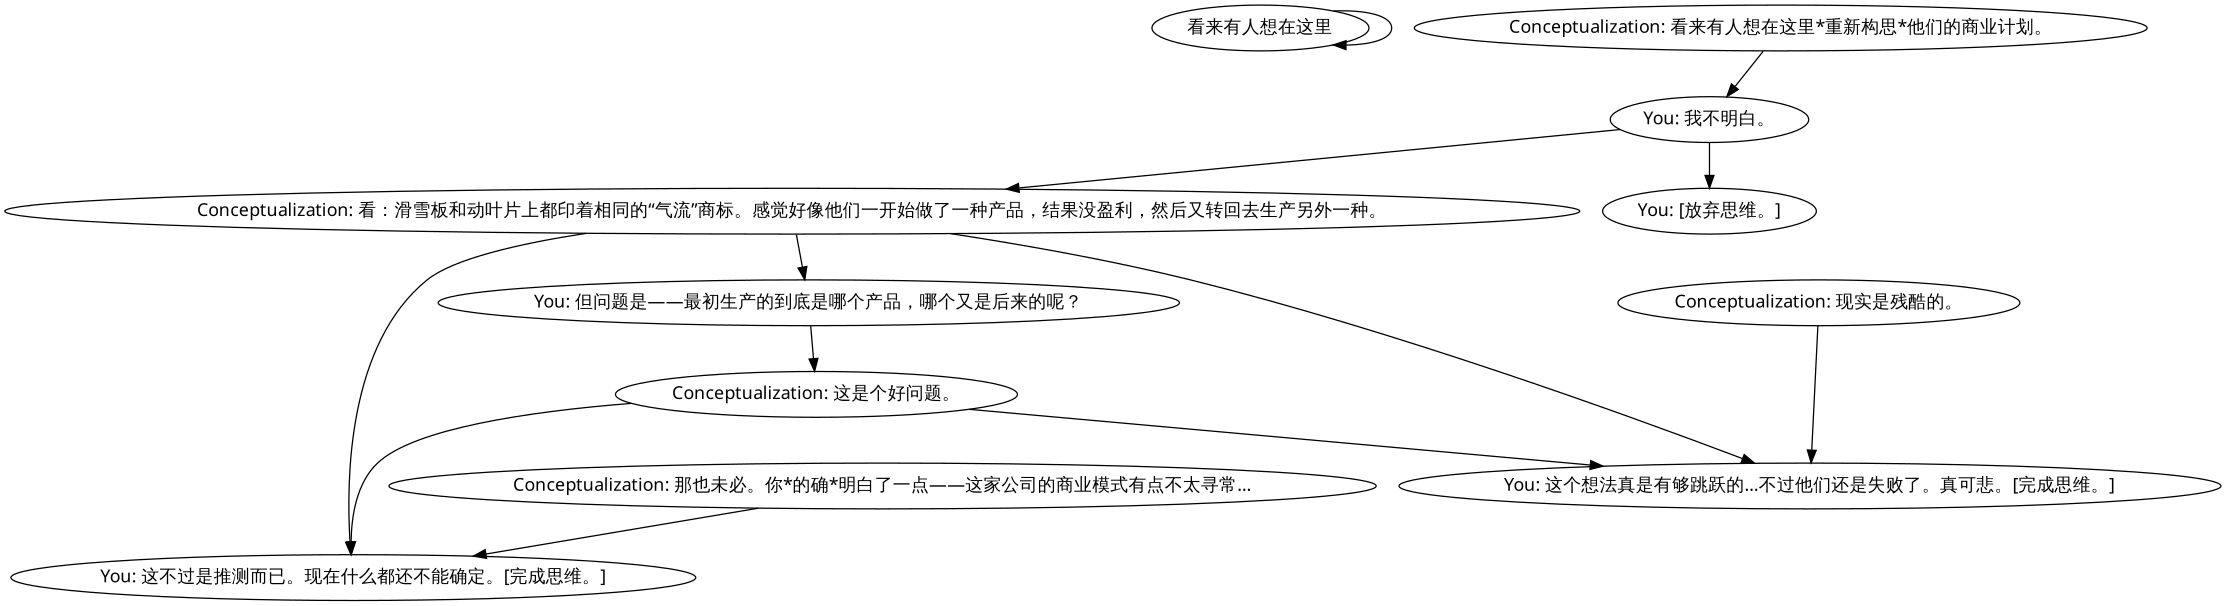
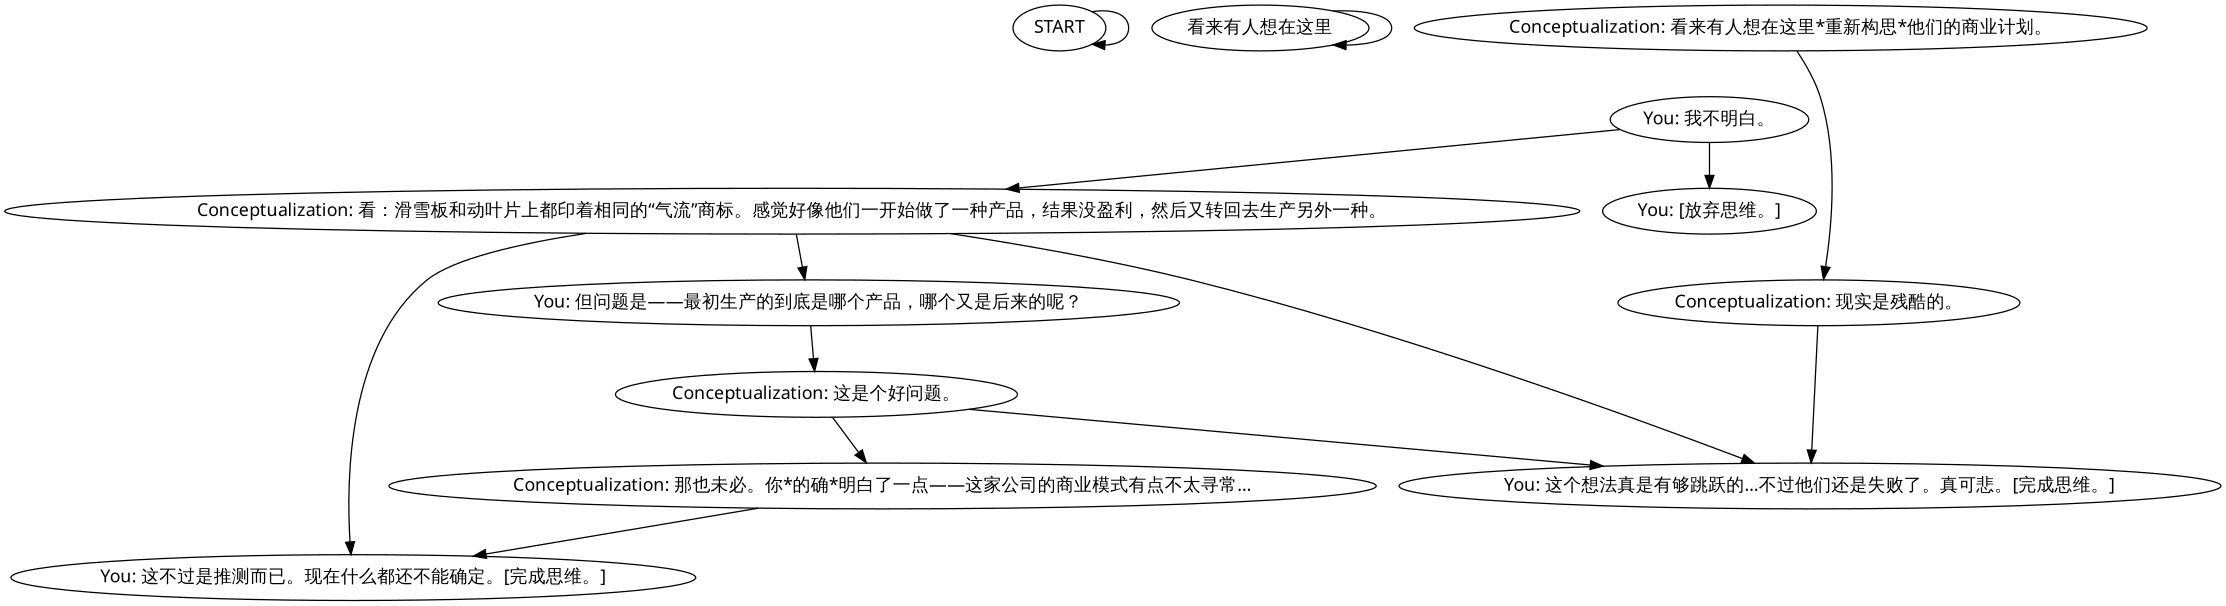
node "START": added
edge "Conceptualization: 看来有人想在这里*重新构思*他们的商业计划。" -> "You: 我不明白。": now "Conceptualization: 看来有人想在这里*重新构思*他们的商业计划。" -> "Conceptualization: 现实是残酷的。"
edge "Conceptualization: 这是个好问题。" -> "You: 这不过是推测而已。现在什么都还不能确定。[完成思维。]": now "Conceptualization: 这是个好问题。" -> "Conceptualization: 那也未必。你*的确*明白了一点——这家公司的商业模式有点不太寻常…"
